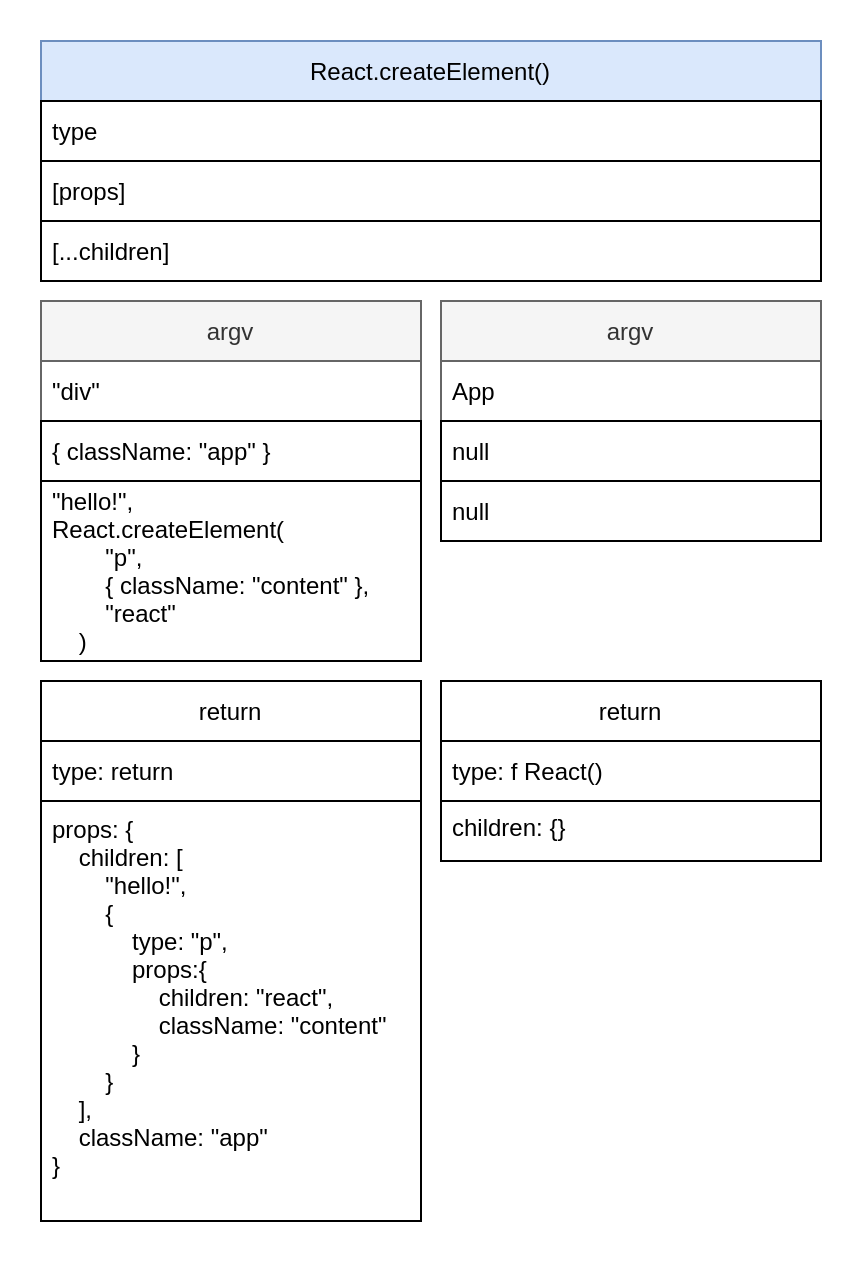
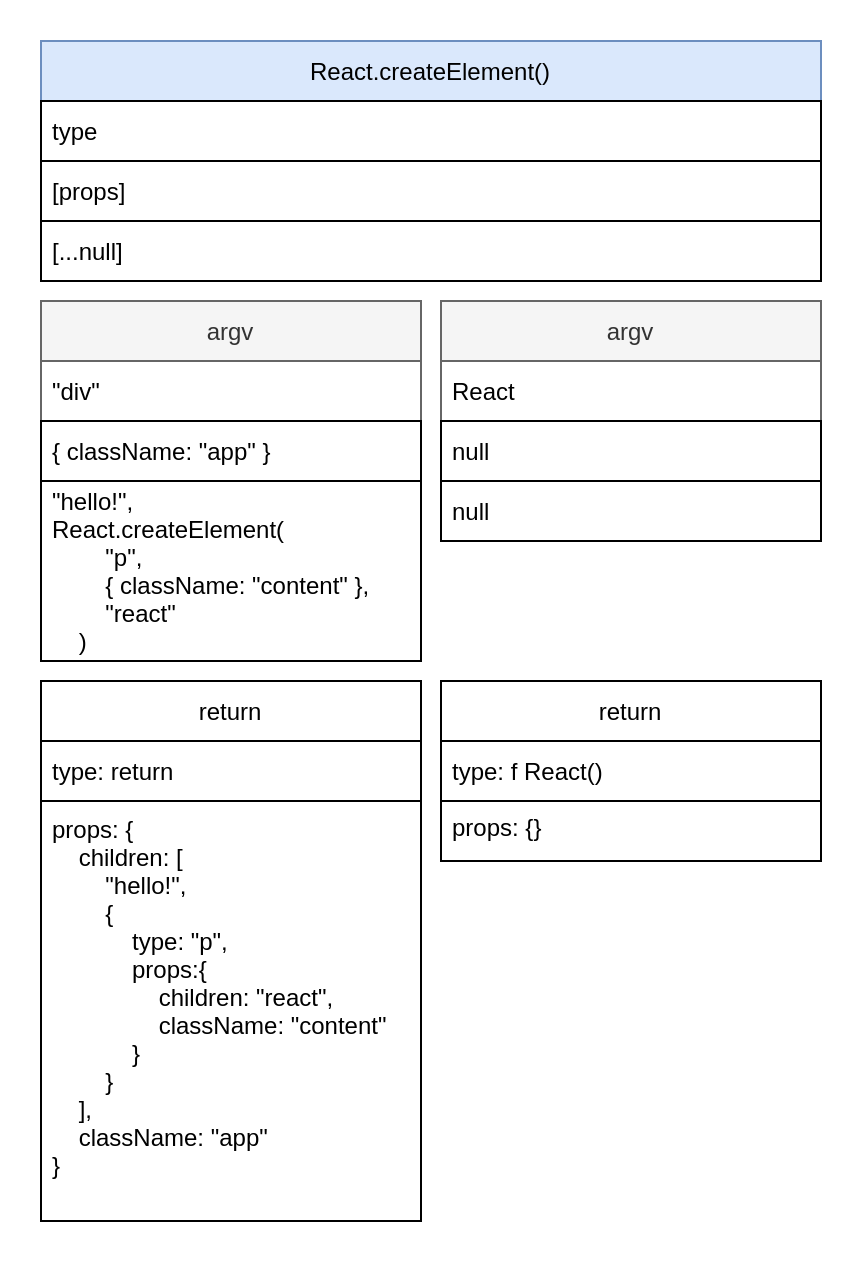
node "[...children]": label "[...children]" -> "[...null]"
node "App": label "App" -> "React"
node "children: {}": label "children: {}" -> "props: {}"
